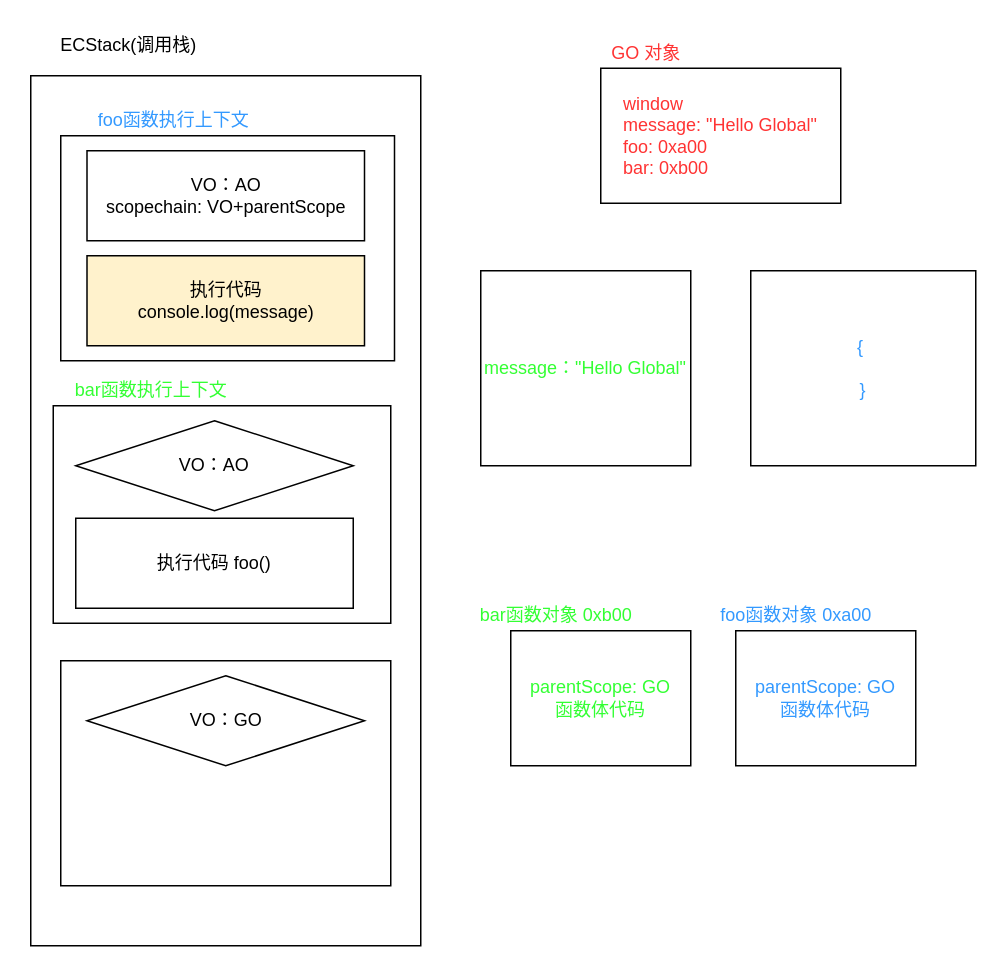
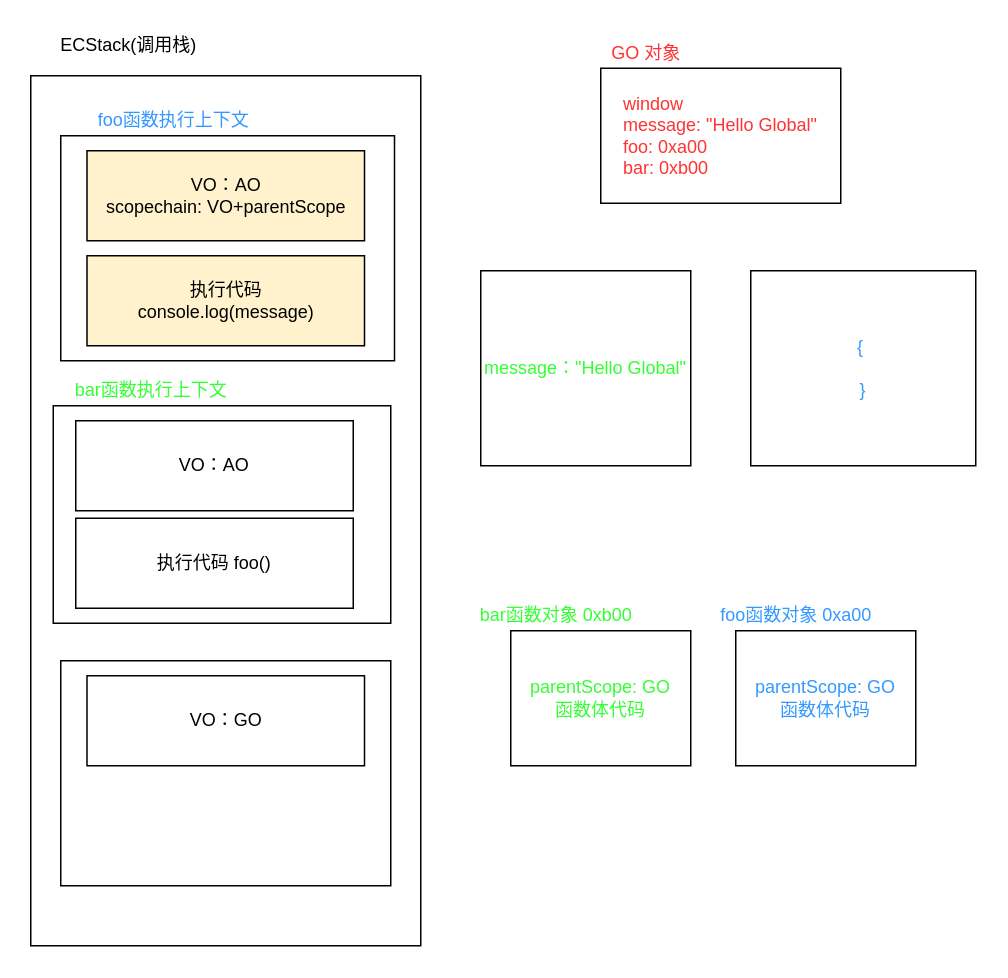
node "VO：AO scopechain: VO+parentScope": fillcolor #ffffff -> #fff2cc
node "VO：AO": shape diamond -> rectangle
node "VO：GO": shape diamond -> rectangle
